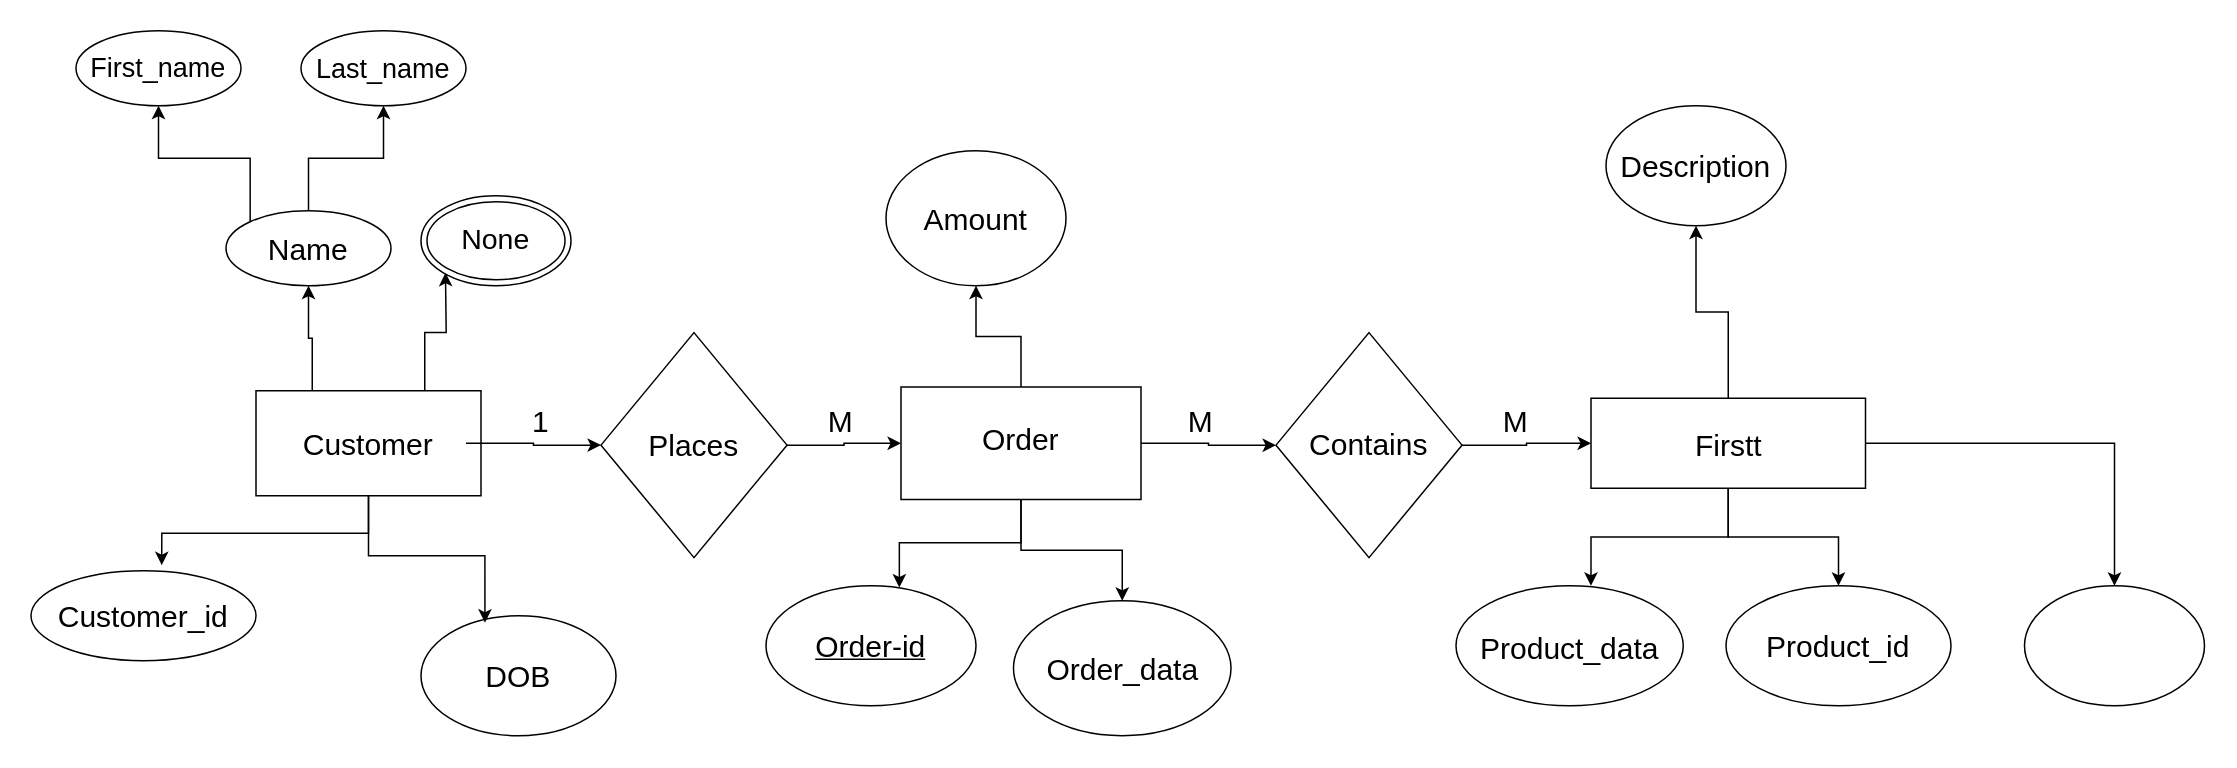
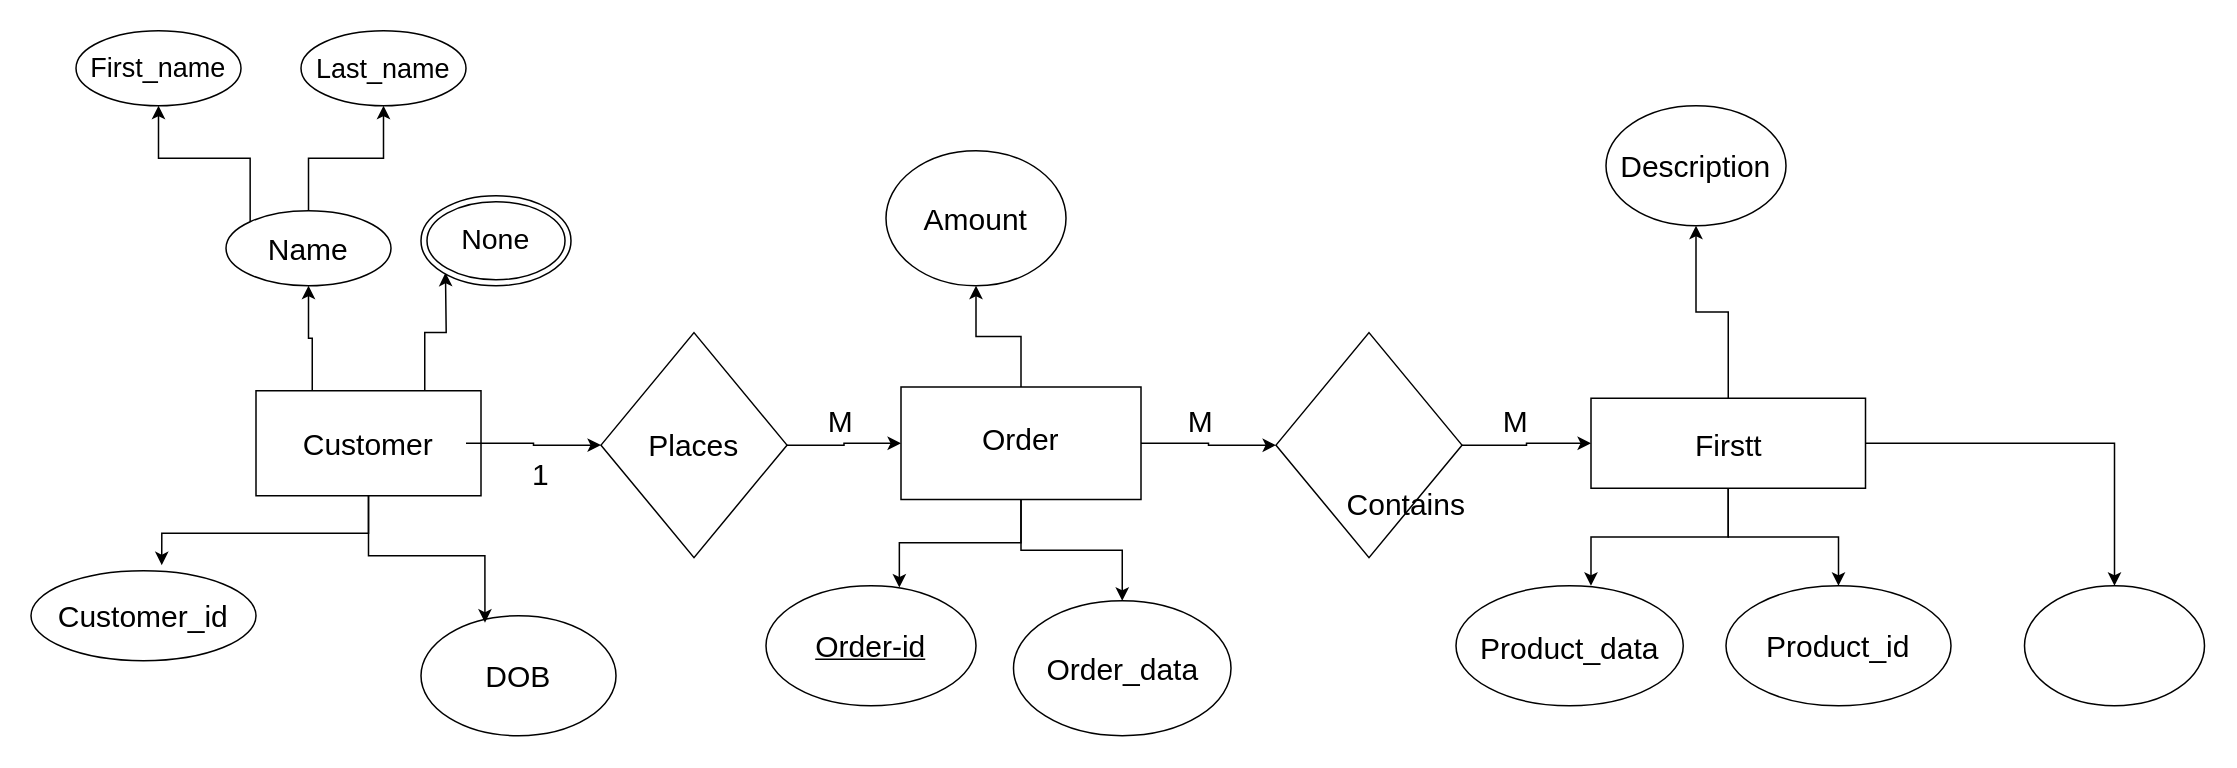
node "1": moved (541, 421) -> (541, 473)
node "Contains": moved (1369, 443) -> (1406, 503)
